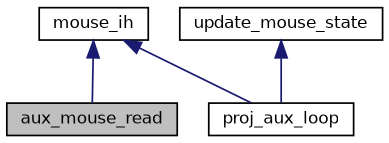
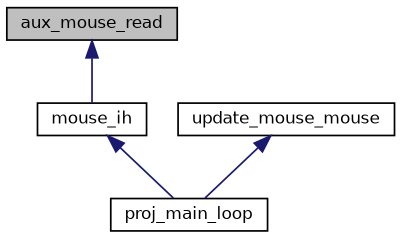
node "update_mouse_state": label "update_mouse_state" -> "update_mouse_mouse"
edge "aux_mouse_read" -> "mouse_ih": reversed
node "proj_aux_loop": label "proj_aux_loop" -> "proj_main_loop"
